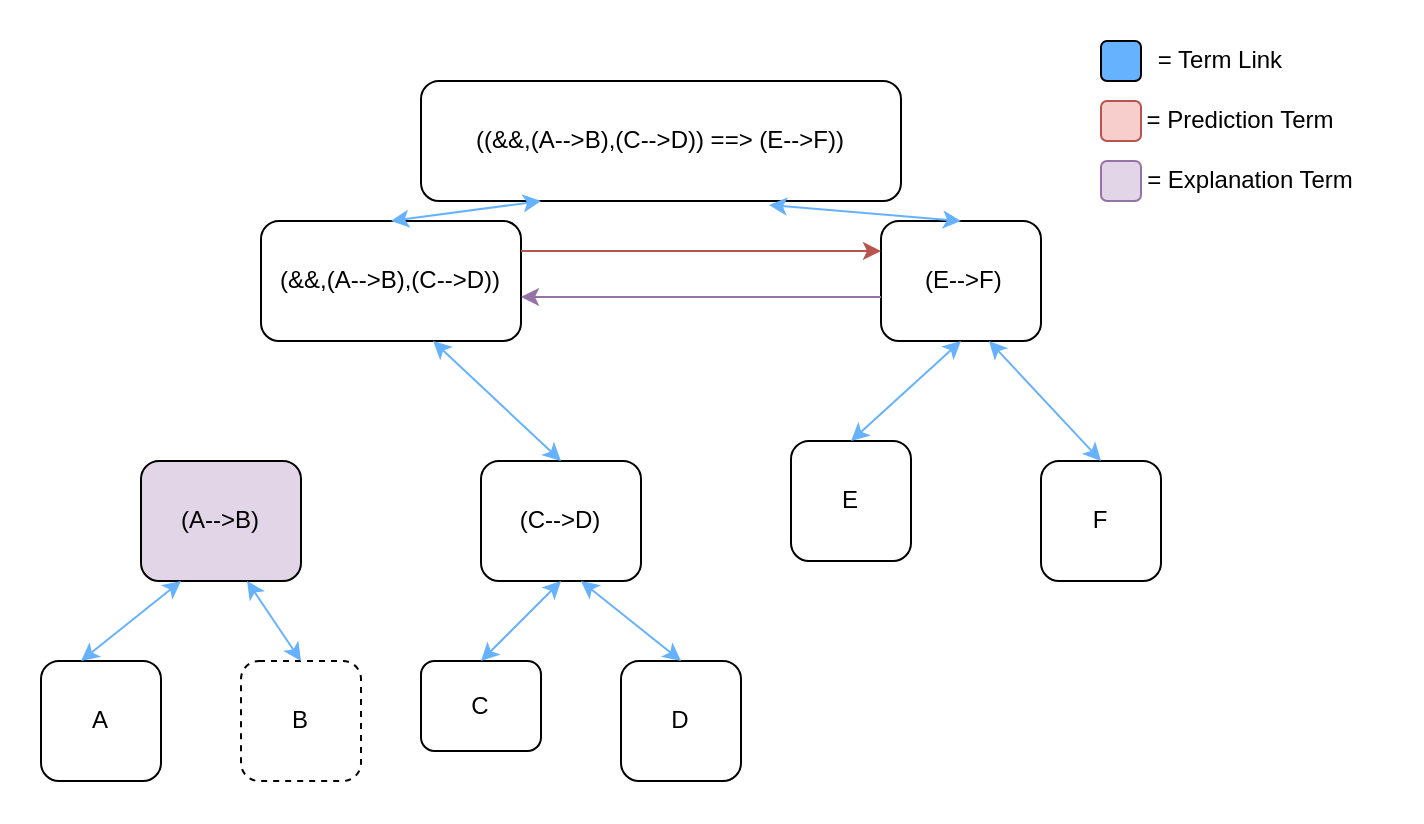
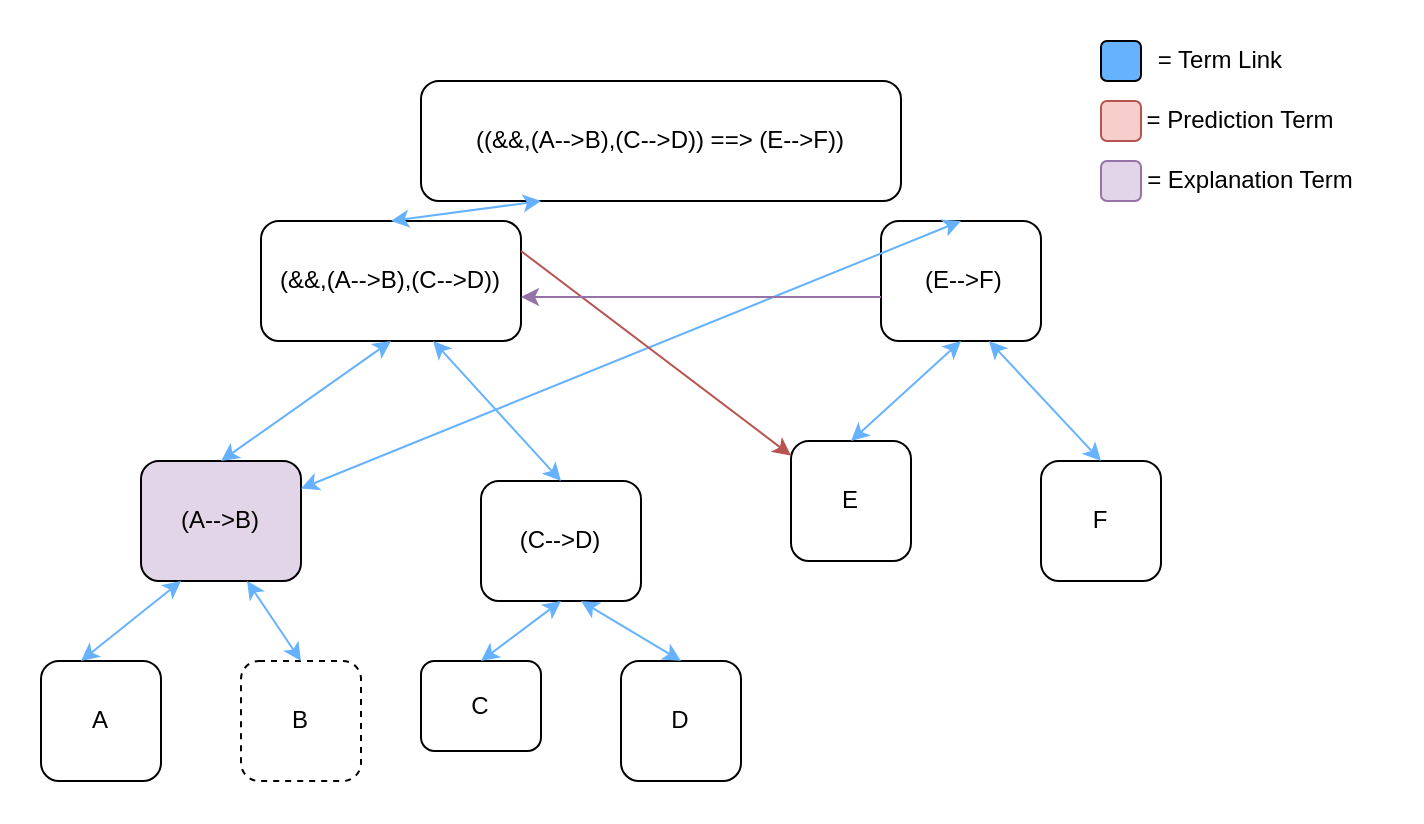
edge "((&&,(A-->B),(C-->D)) ==> (E-->F))" -- "(E-->F)": now "(A-->B)" -- "(E-->F)"
edge "(&&,(A-->B),(C-->D))" -> "(E-->F)": now "(&&,(A-->B),(C-->D))" -> "E"
edge "(&&,(A-->B),(C-->D))" -- "(A-->B)": added
node "(C-->D)": moved (561, 521) -> (561, 541)
